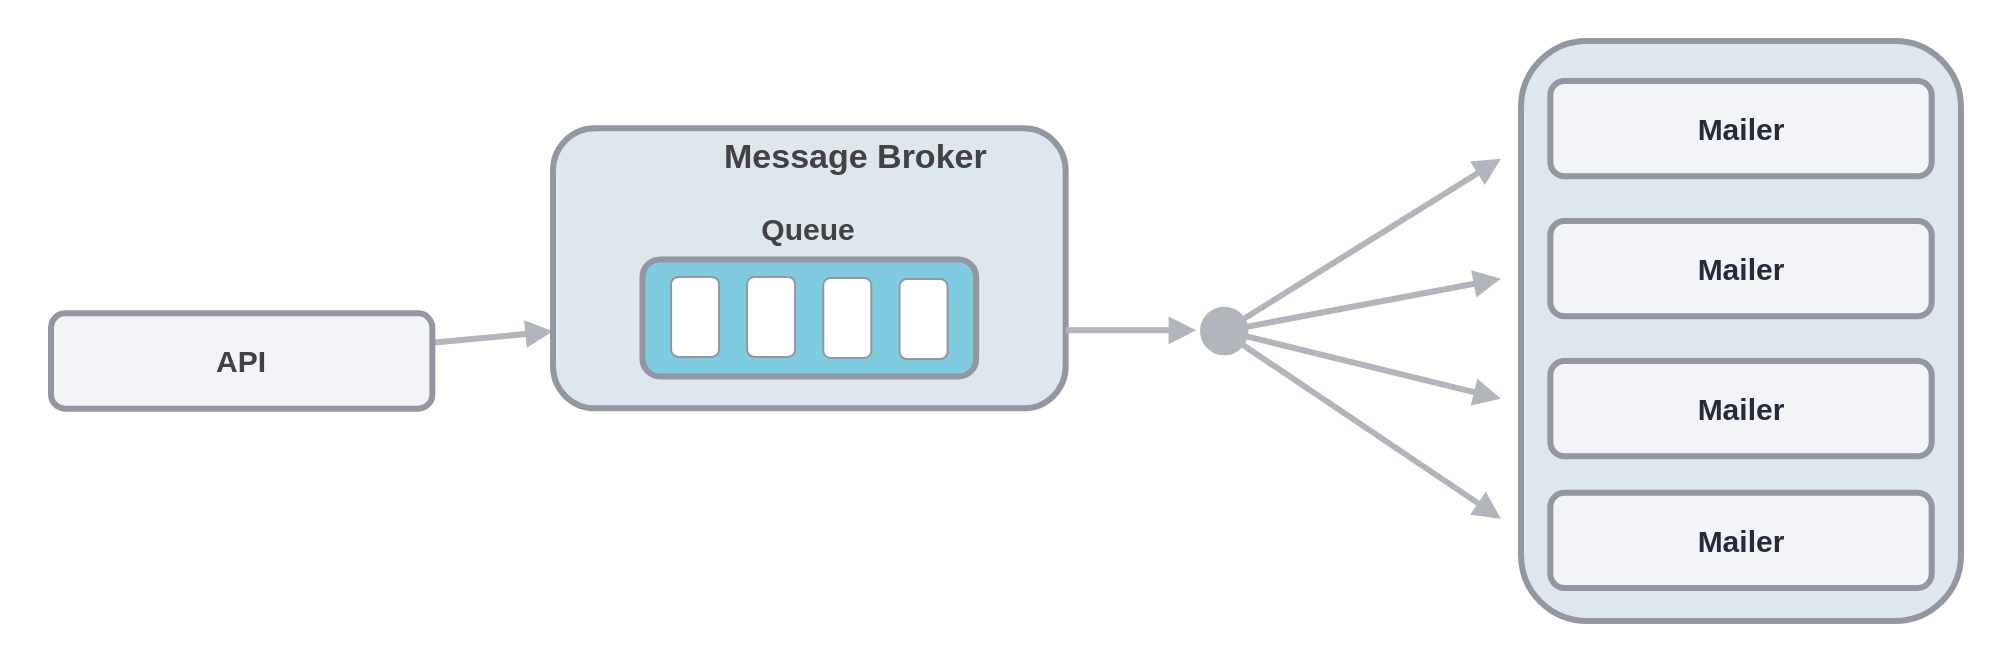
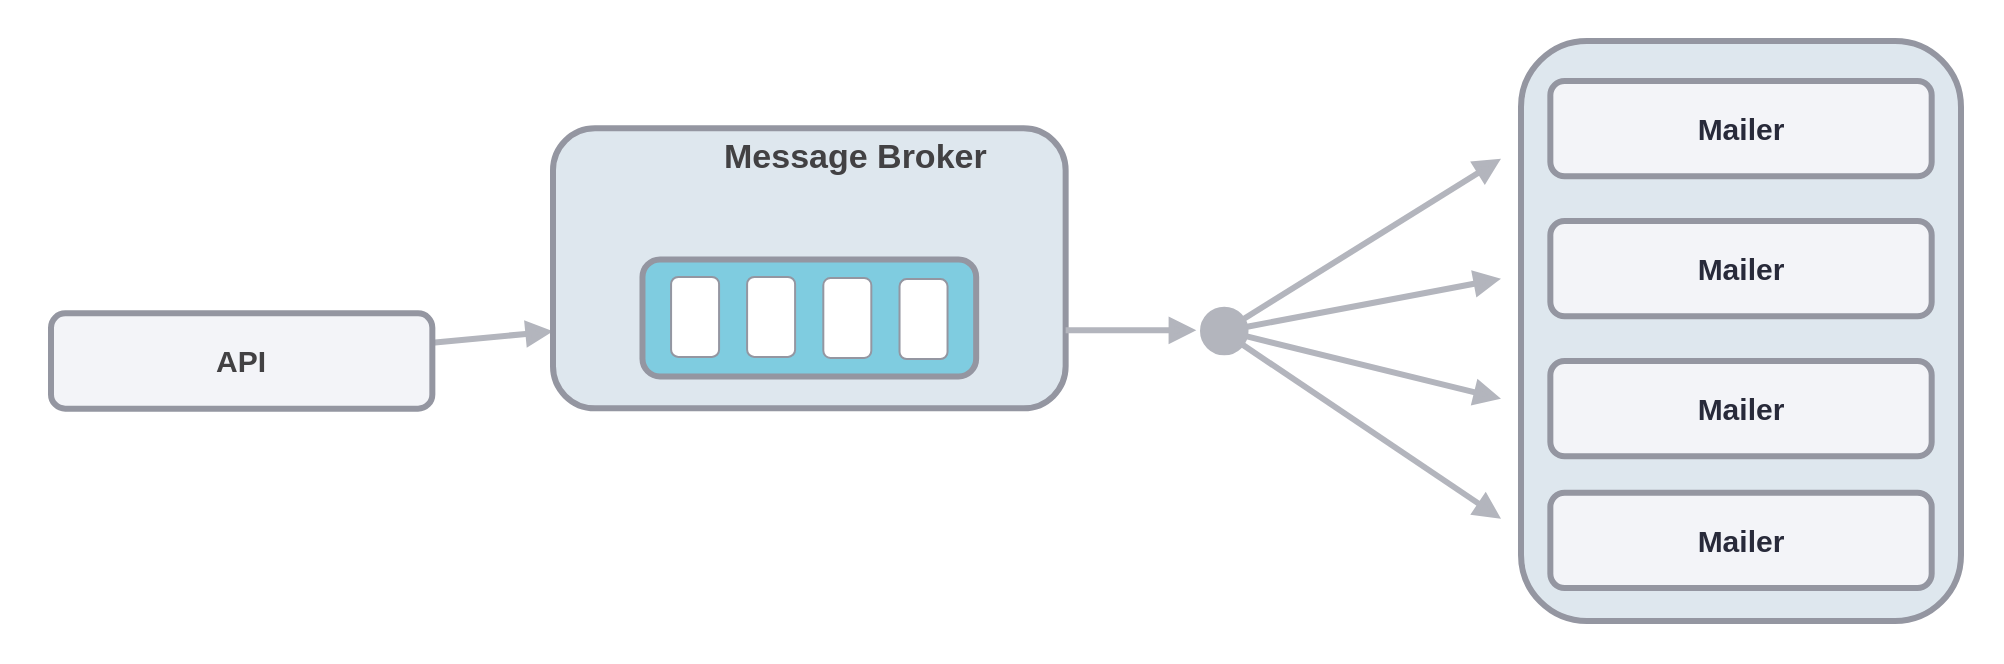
node "Queue": removed
